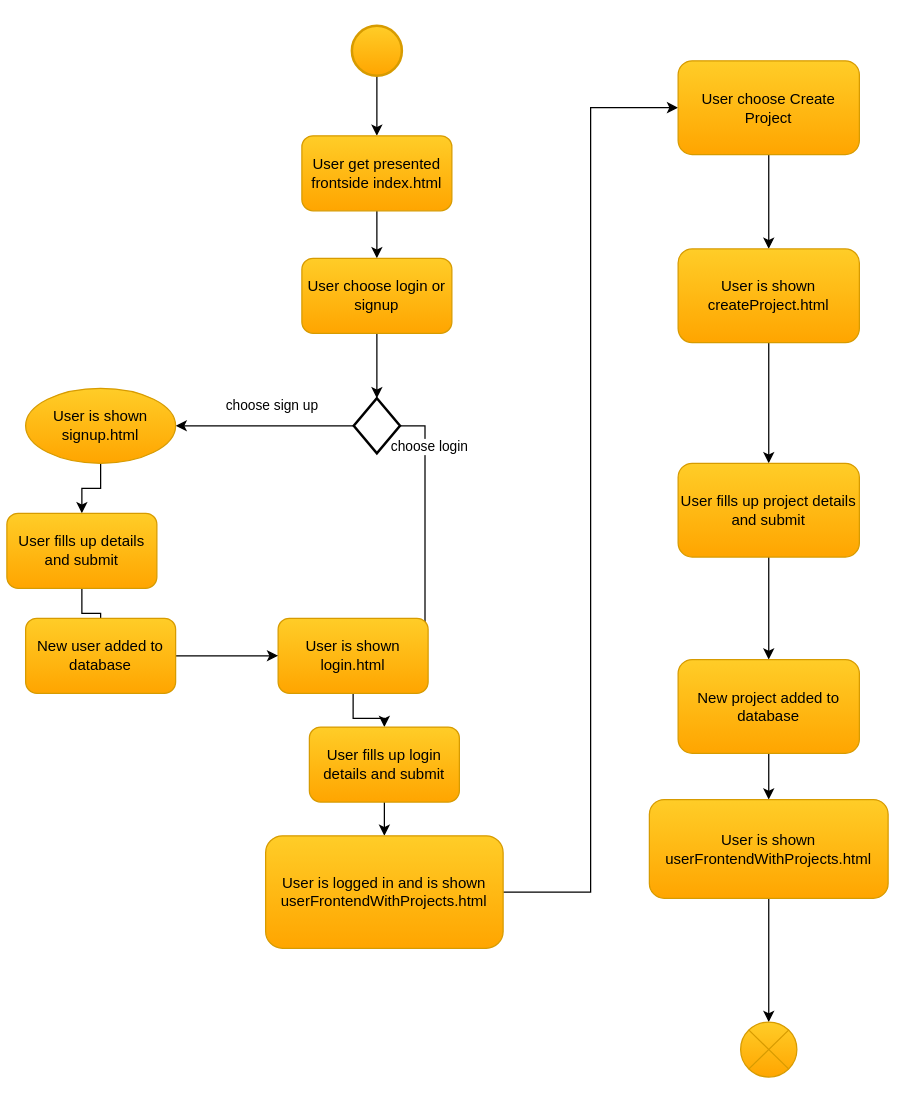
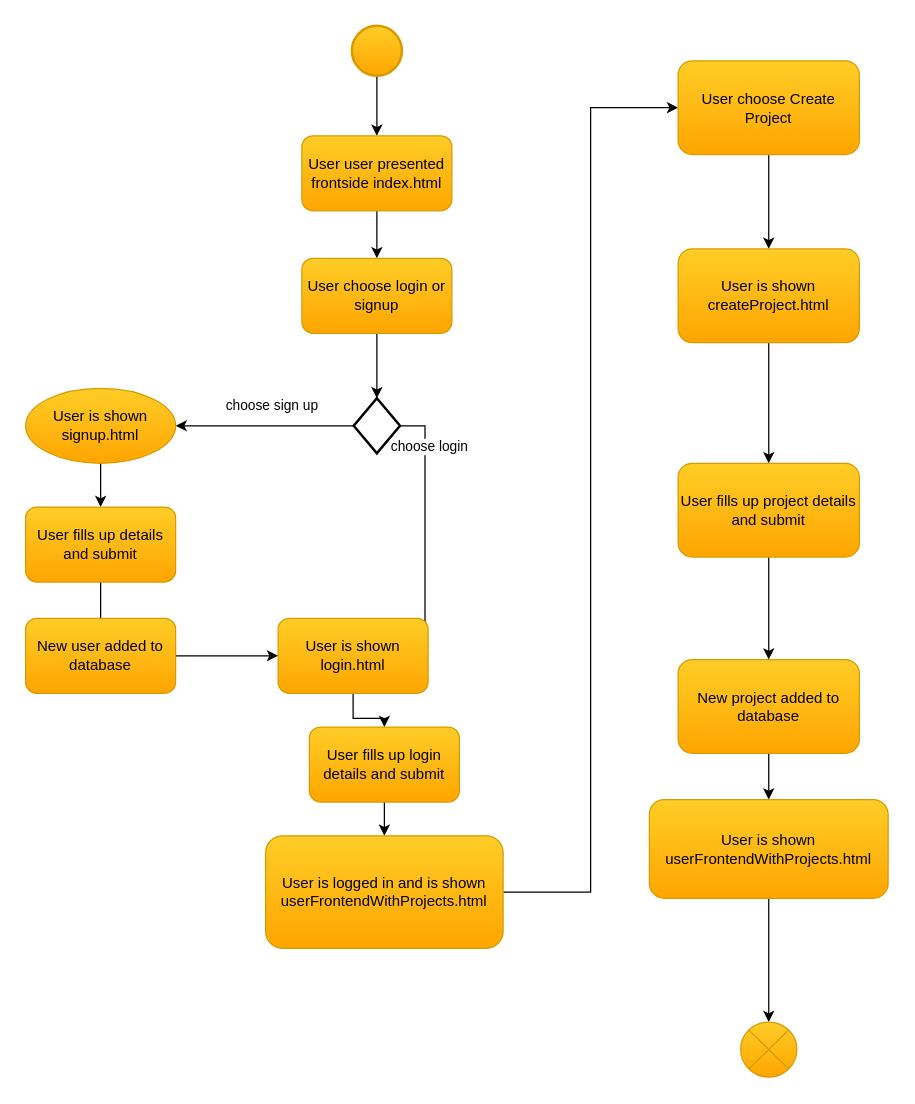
node "User get presented frontside index.html": label "User get presented frontside index.html" -> "User user presented frontside index.html"
node "User fills up details and submit": moved (82, 551) -> (101, 544)
